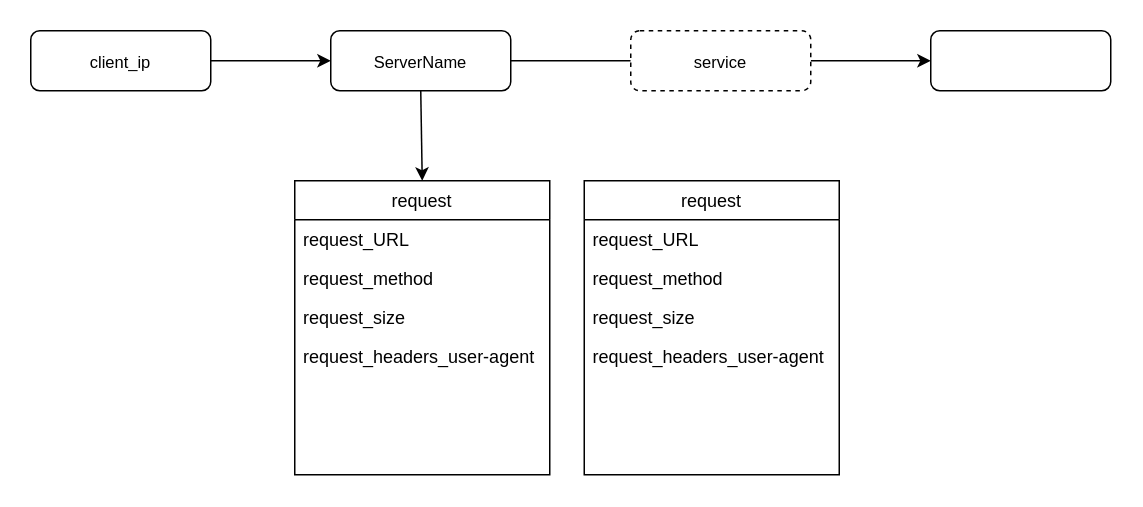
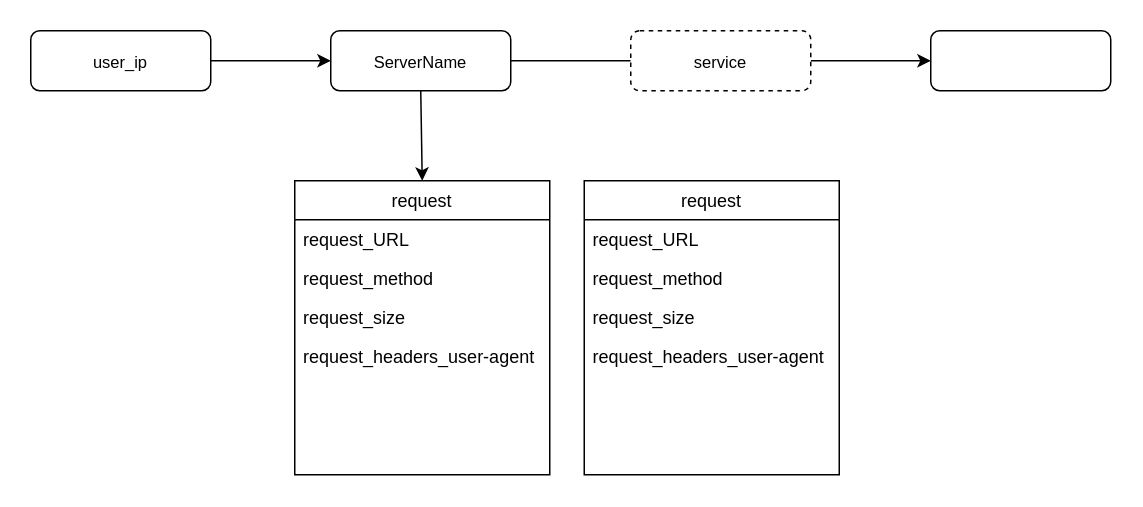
node "client_ip": label "client_ip" -> "user_ip"
